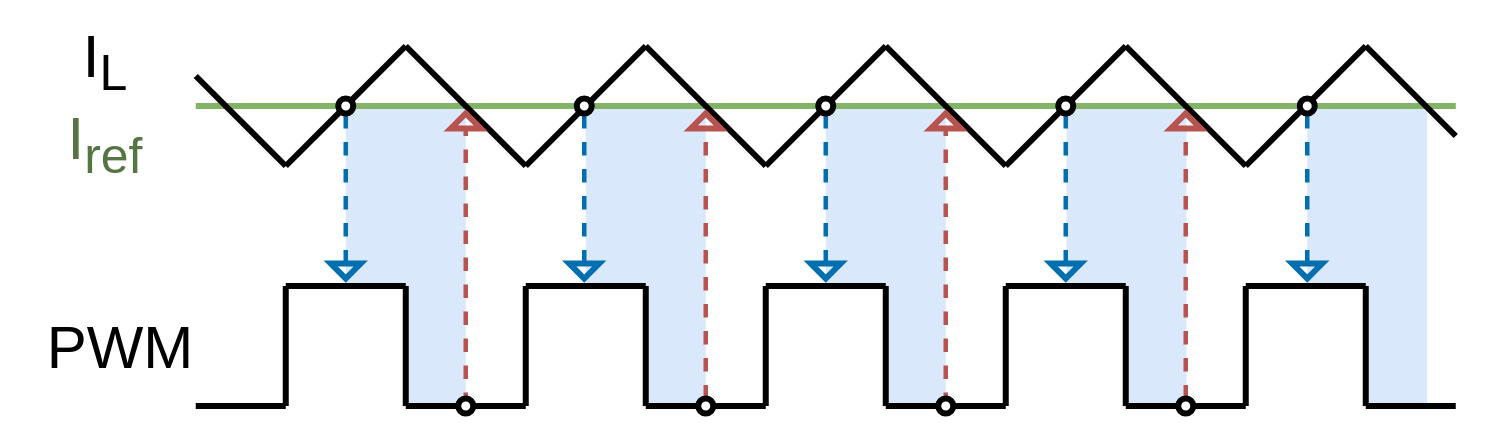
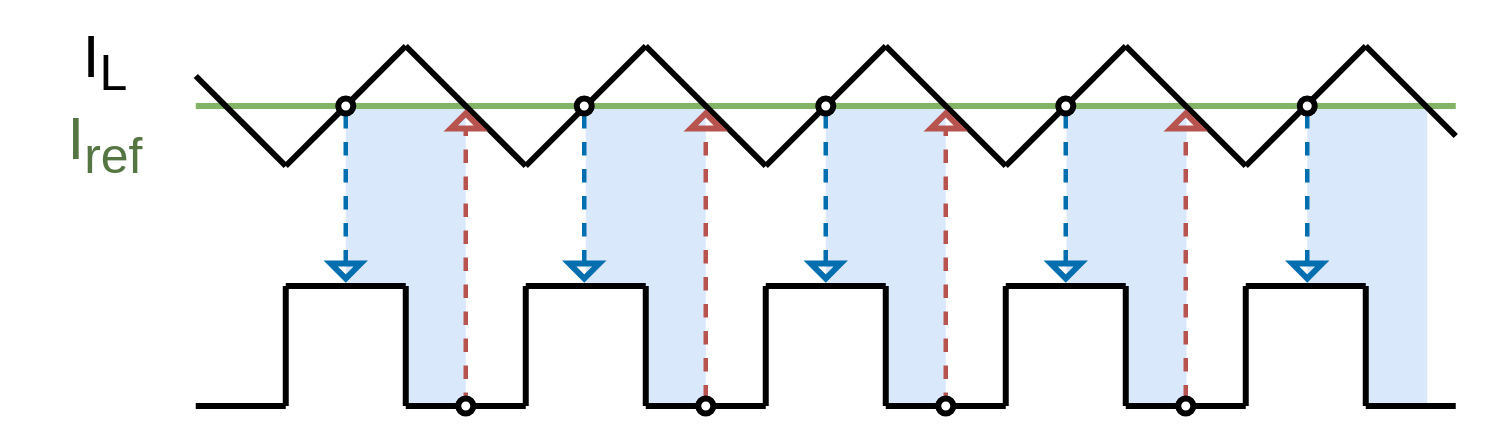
node "PWM": removed
